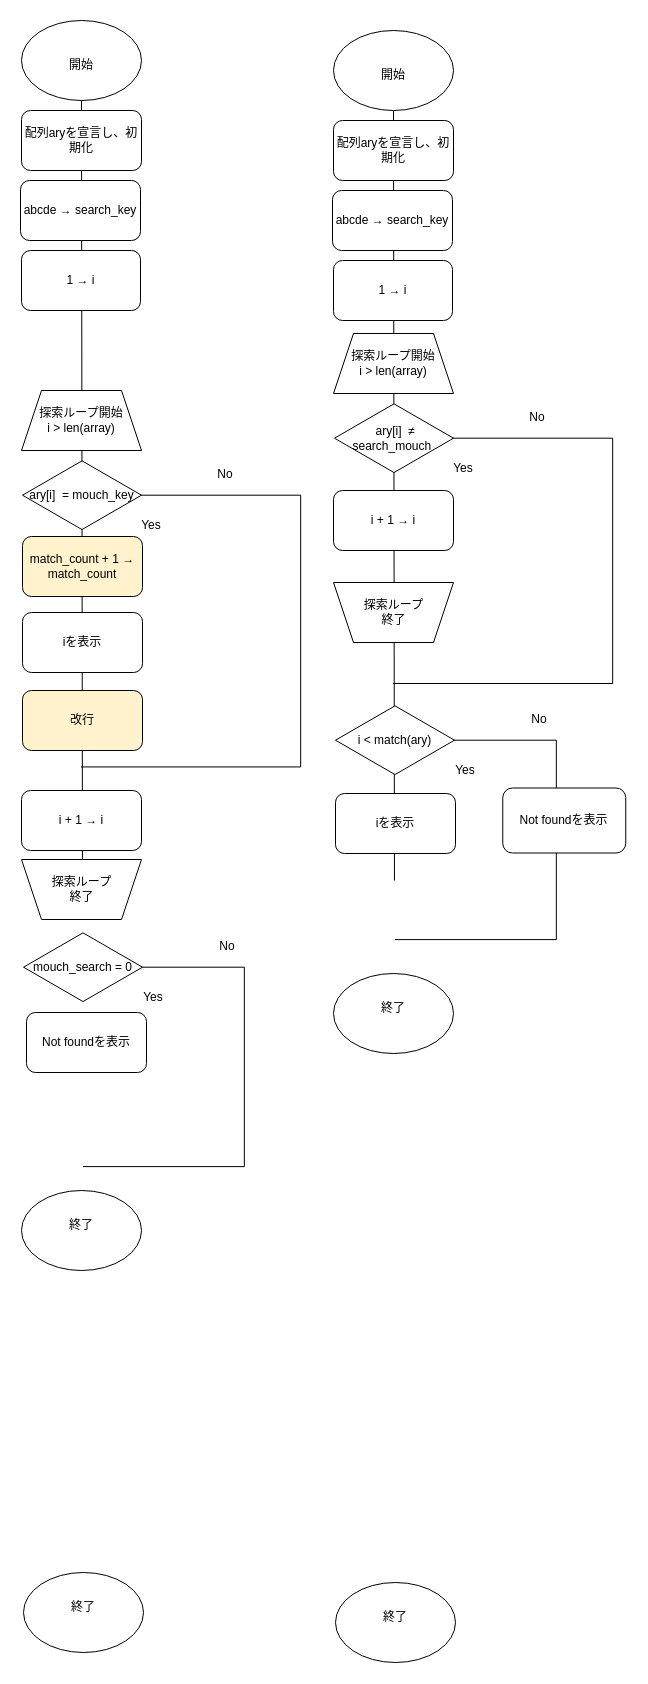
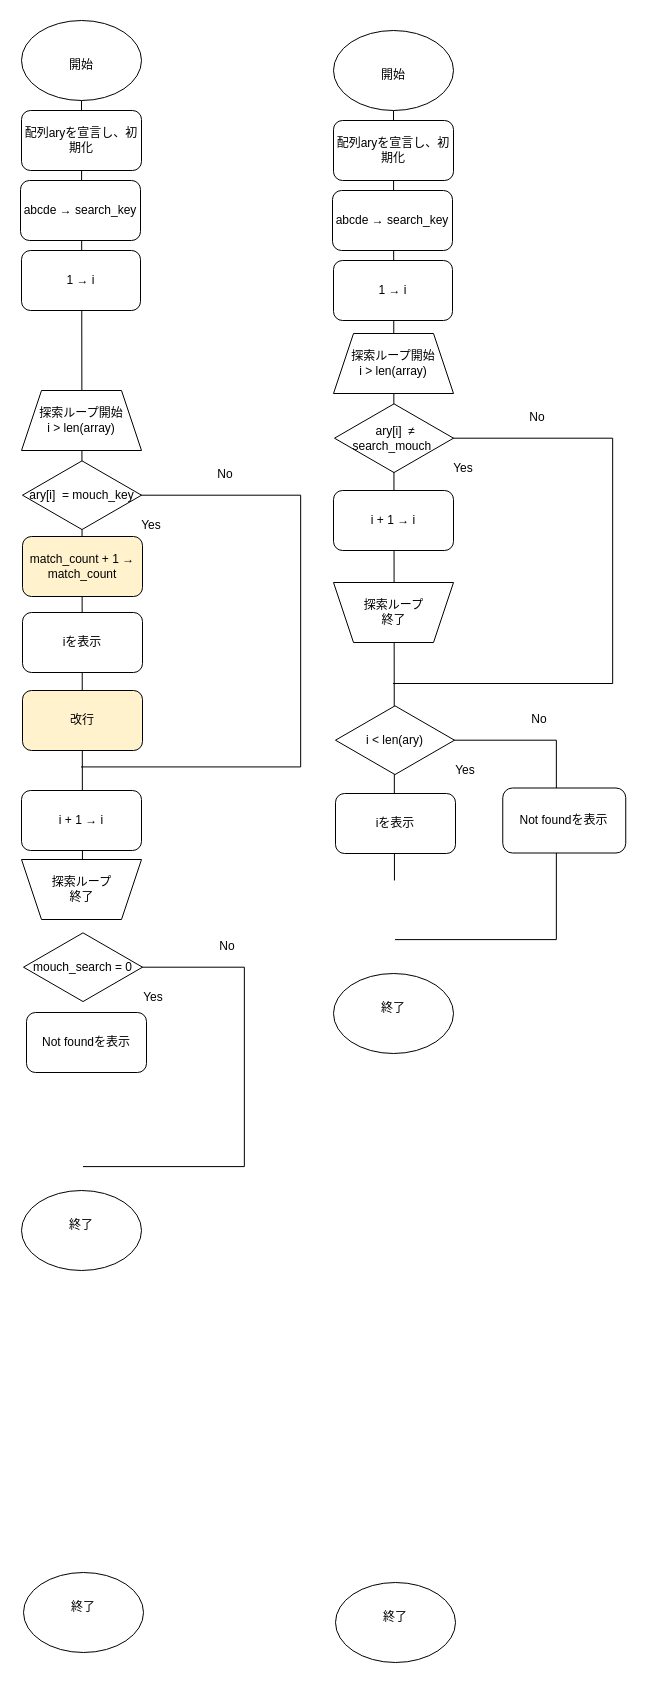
node "i < match(ary)": label "i < match(ary)" -> "i < len(ary)"
